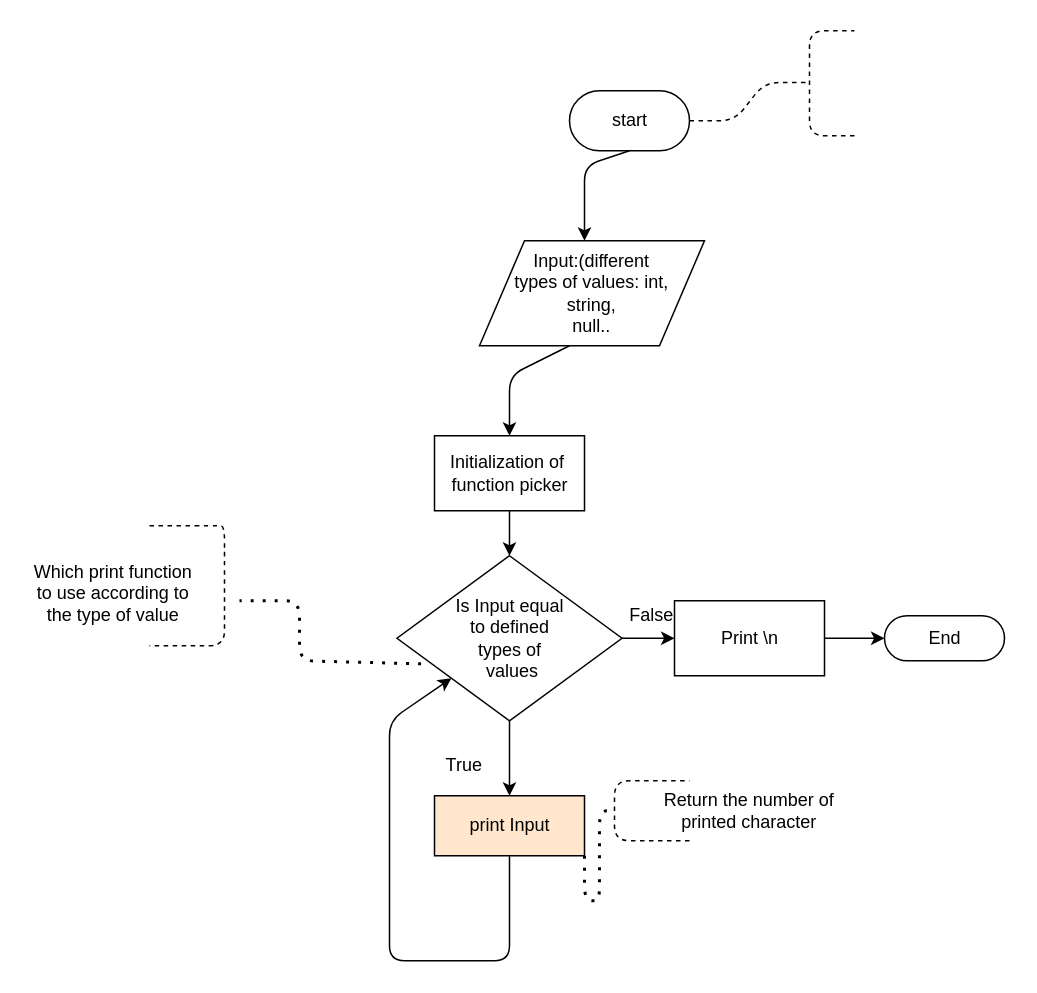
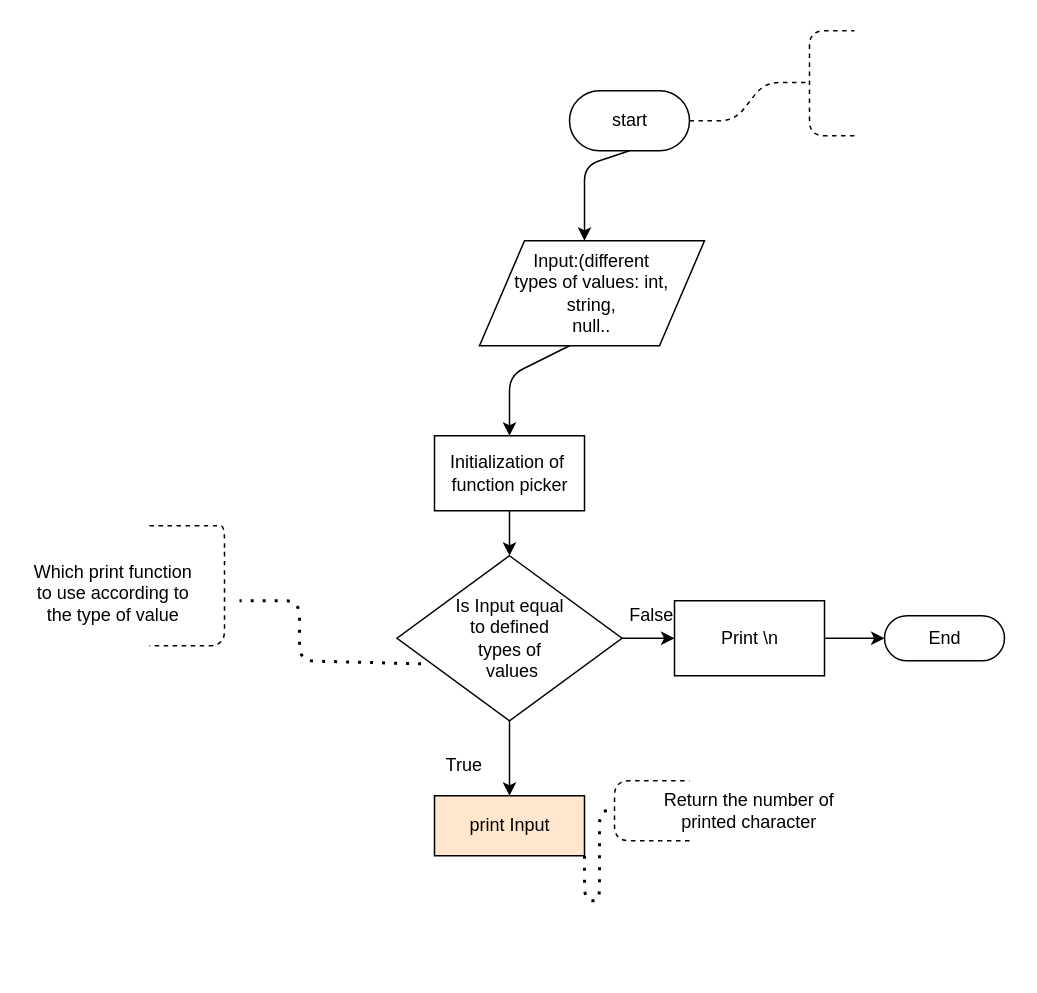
edge "print Input" -> "Is Input equal to defined types of values": removed
